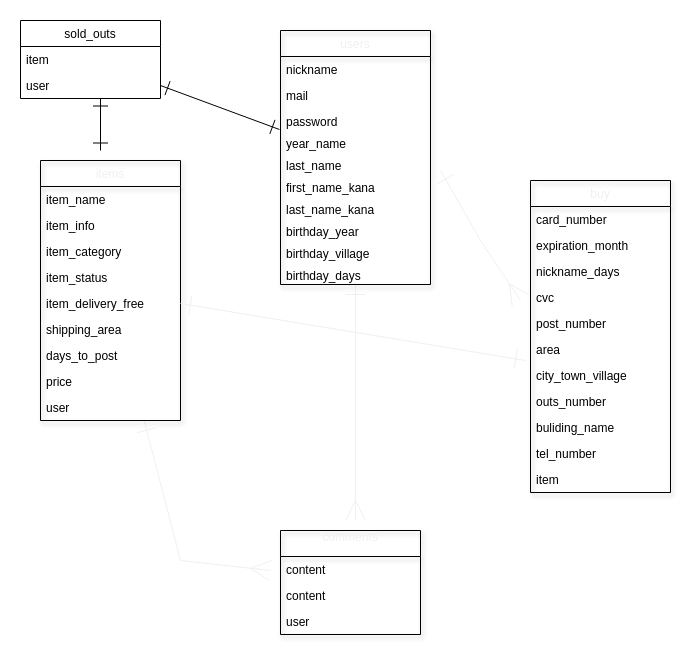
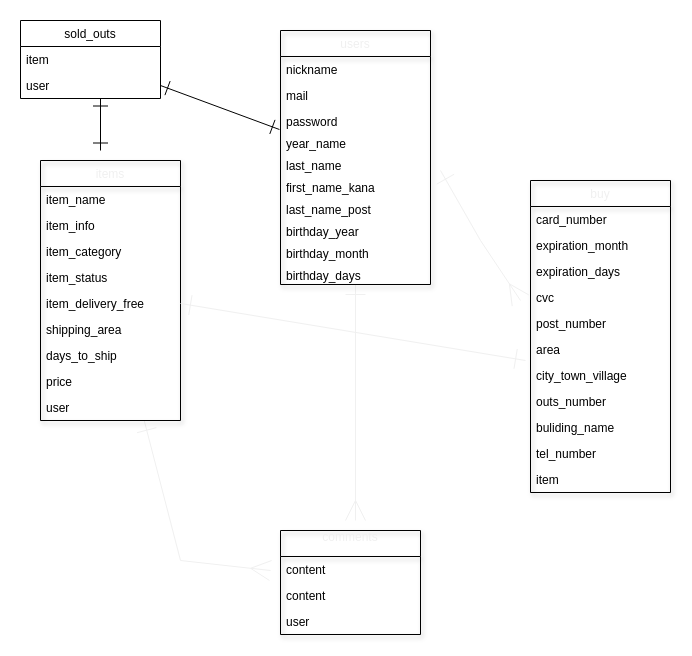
node "last_name_kana": label "last_name_kana" -> "last_name_post"
node "birthday_village": label "birthday_village" -> "birthday_month"
node "nickname_days": label "nickname_days" -> "expiration_days"
node "days_to_post": label "days_to_post" -> "days_to_ship"
